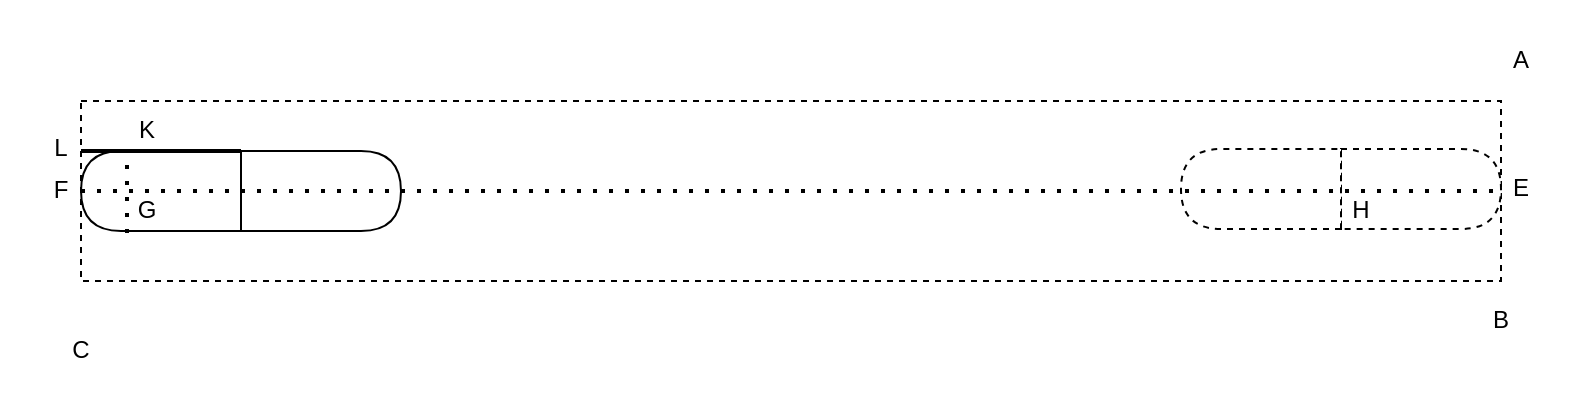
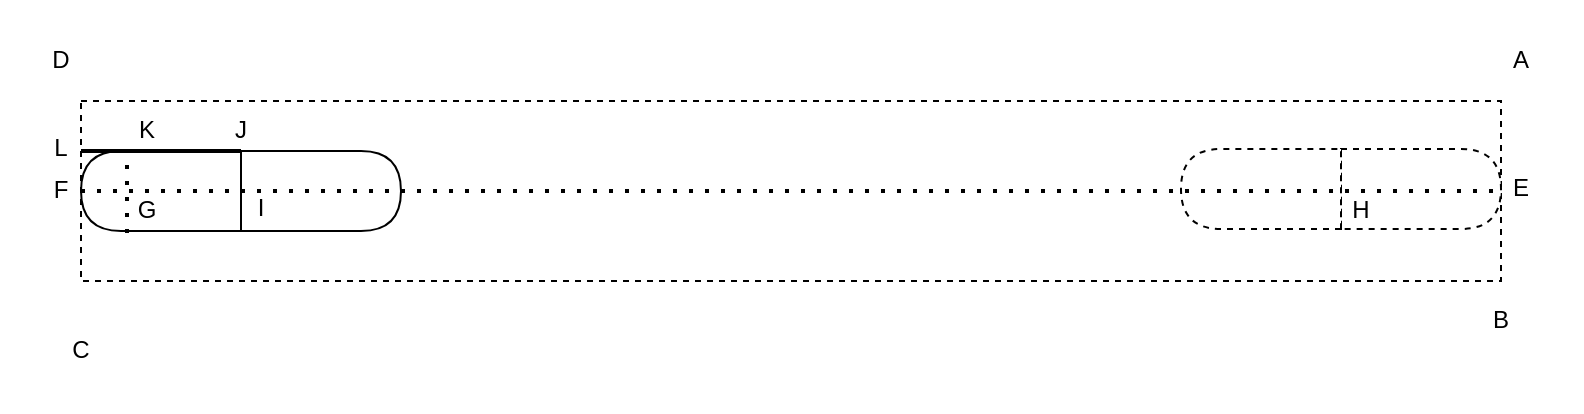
node "D": added
node "J": added
node "I": added
